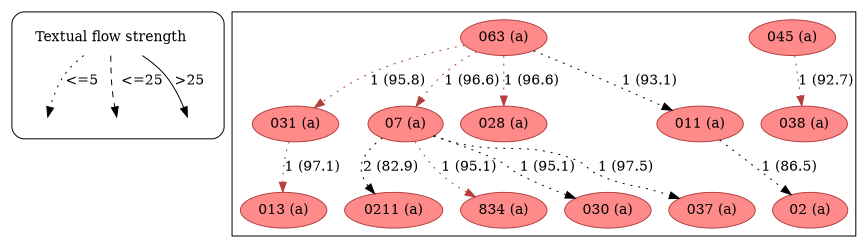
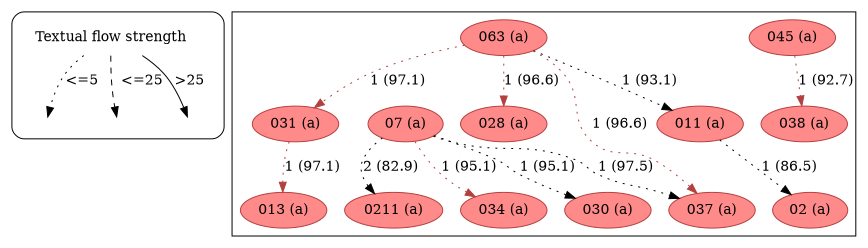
edge "063 (a)" -> "07 (a)": now "063 (a)" -> "037 (a)"
edge "063 (a)" -> "031 (a)": label "1 (95.8)" -> "1 (97.1)"
node "834 (a)": label "834 (a)" -> "034 (a)"
